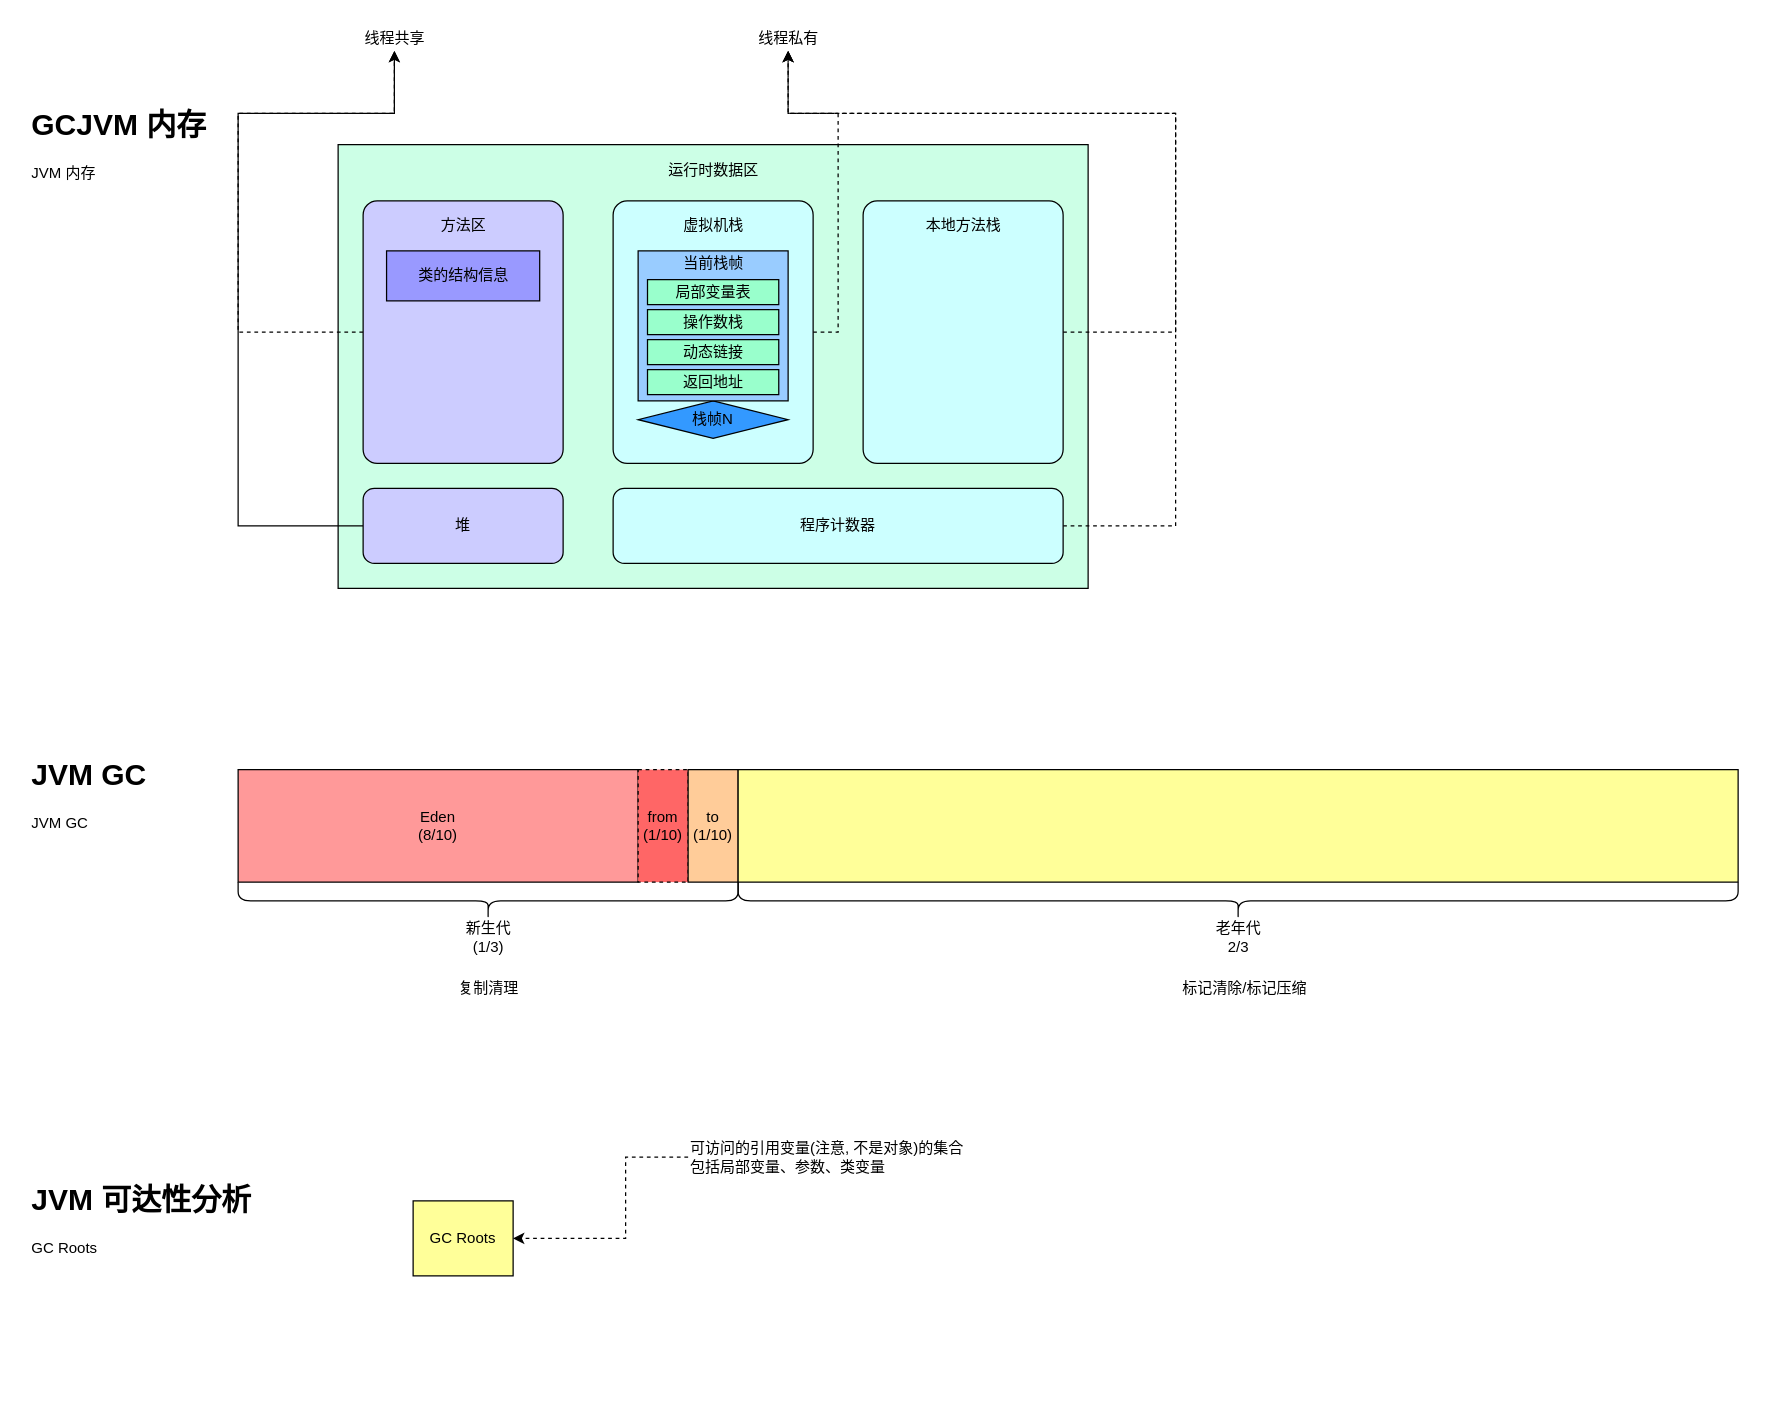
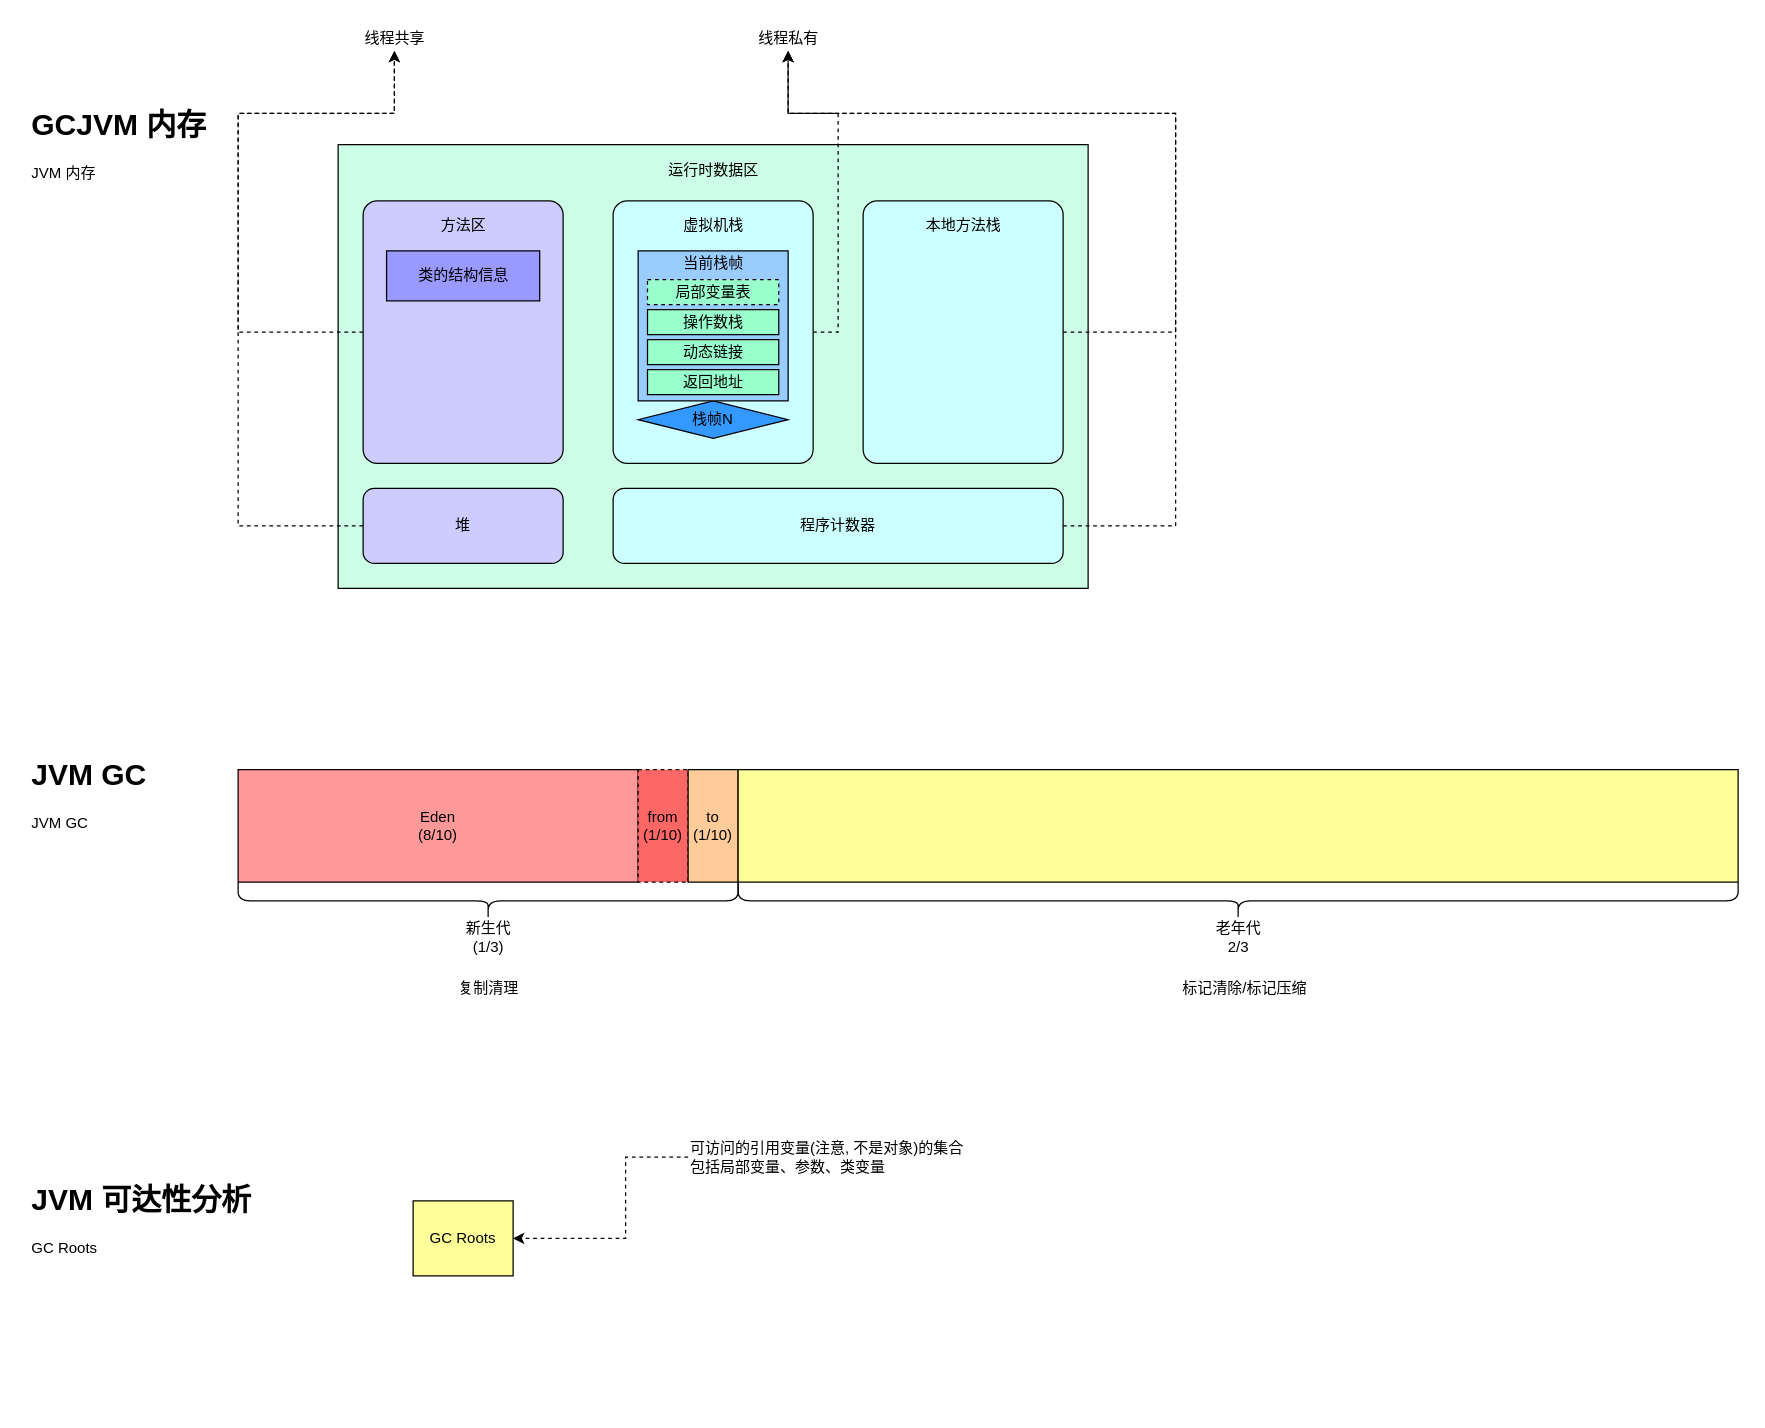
node "局部变量表": style solid -> dashed
edge "堆" -> "线程共享": style solid -> dashed
